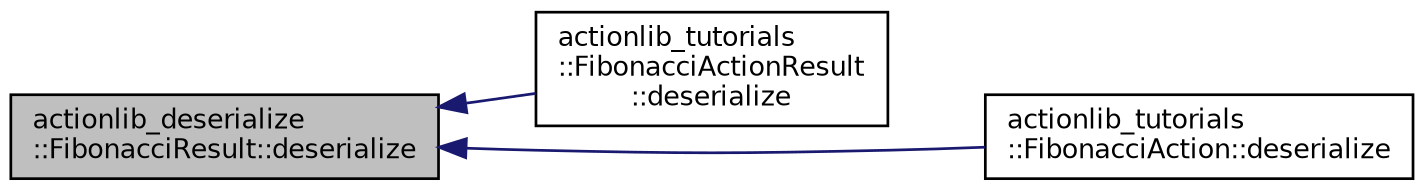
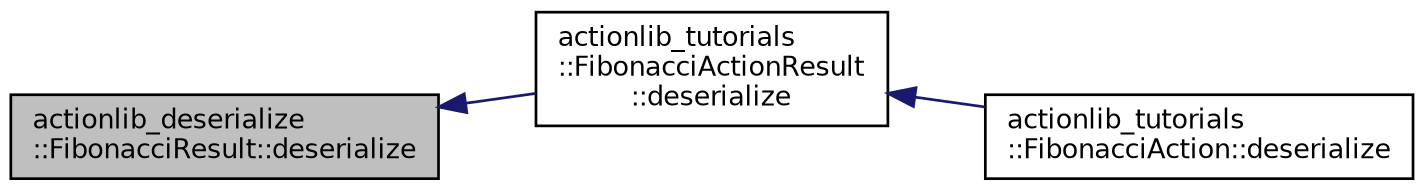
edge "actionlib_tutorials ::FibonacciAction::deserialize" -> "actionlib_deserialize ::FibonacciResult::deserialize": now "actionlib_tutorials ::FibonacciAction::deserialize" -> "actionlib_tutorials ::FibonacciActionResult ::deserialize"
